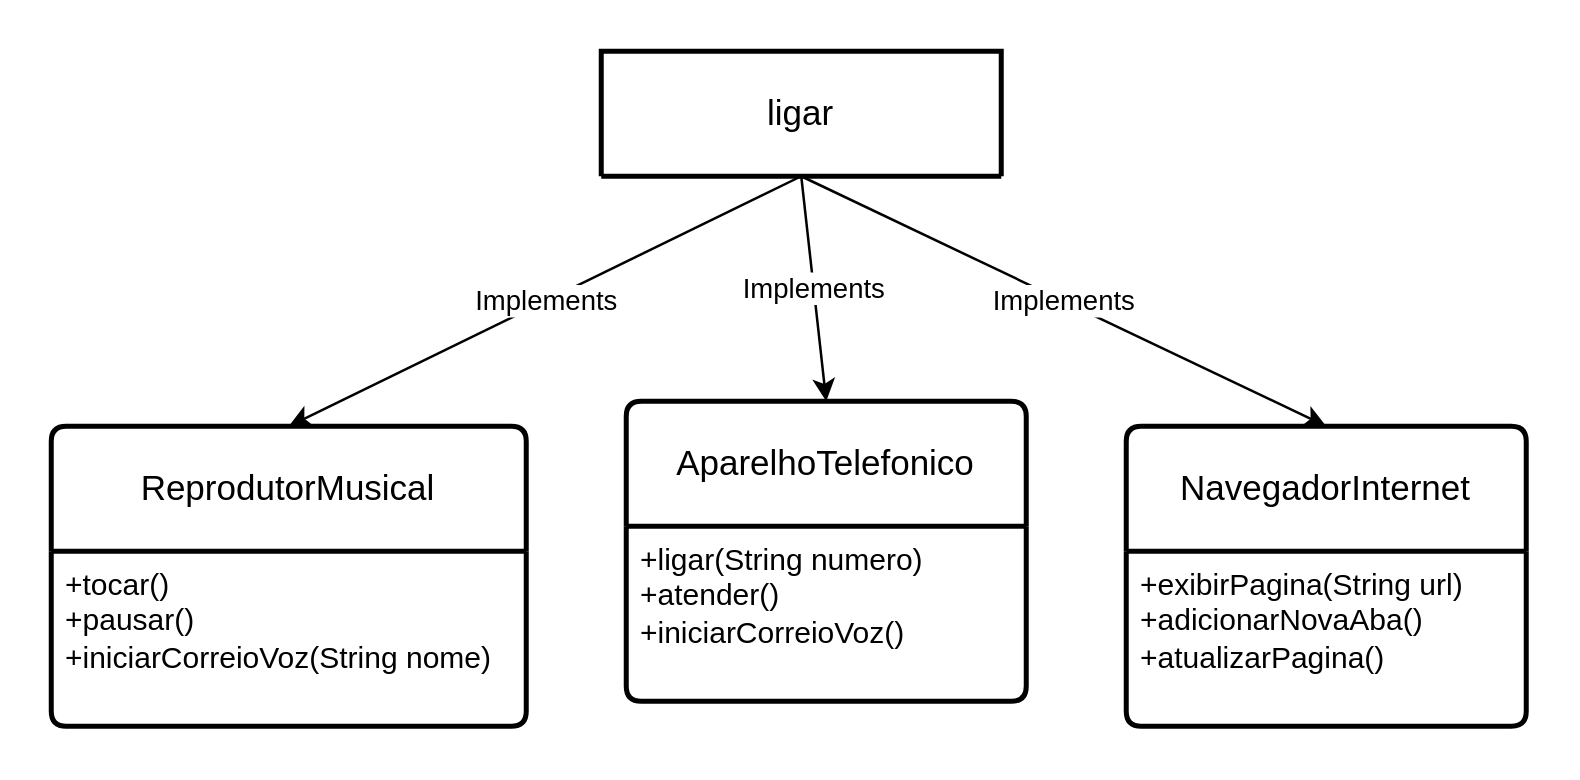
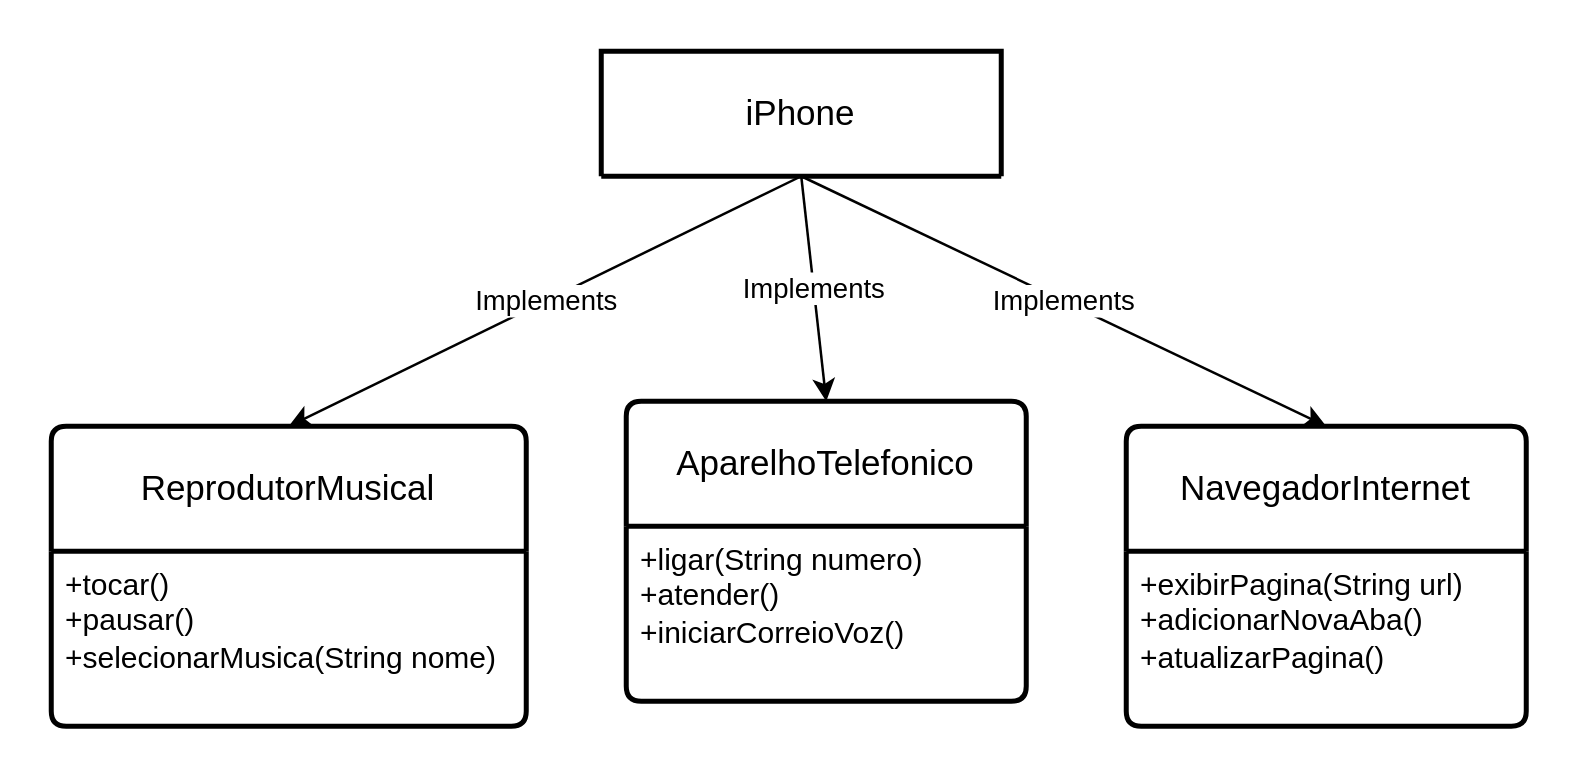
node "ligar": label "ligar" -> "iPhone"
node "+tocar() +pausar() +iniciarCorreioVoz(String nome)": label "+tocar() +pausar() +iniciarCorreioVoz(String nome)" -> "+tocar() +pausar() +selecionarMusica(String nome)"
